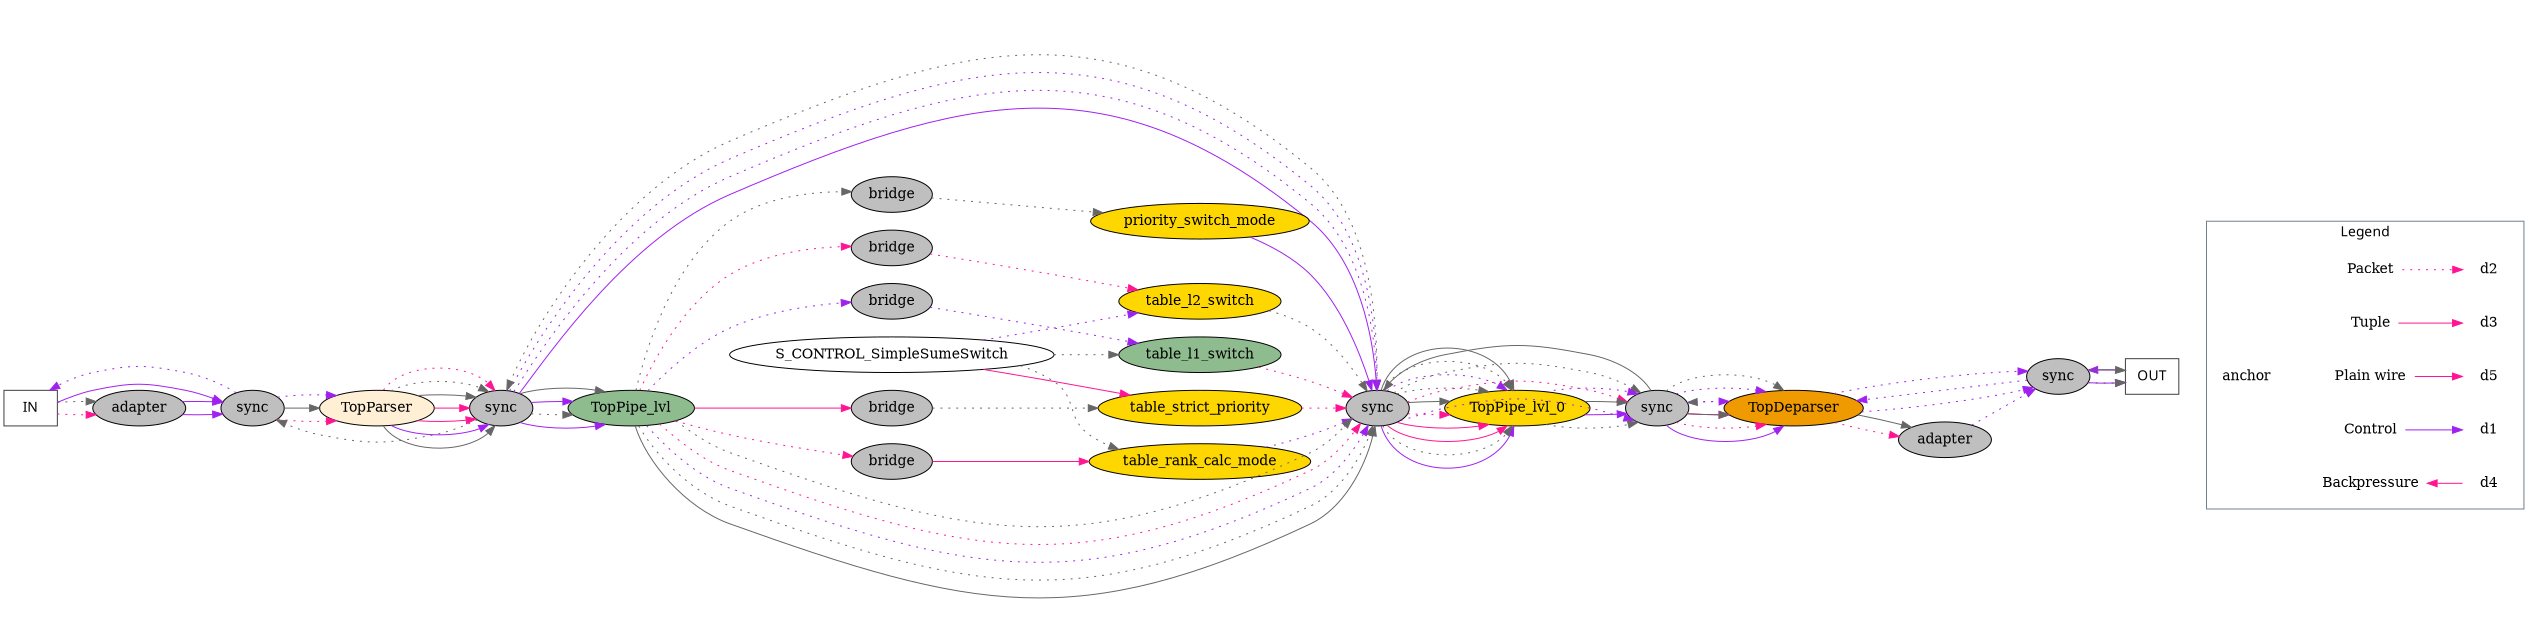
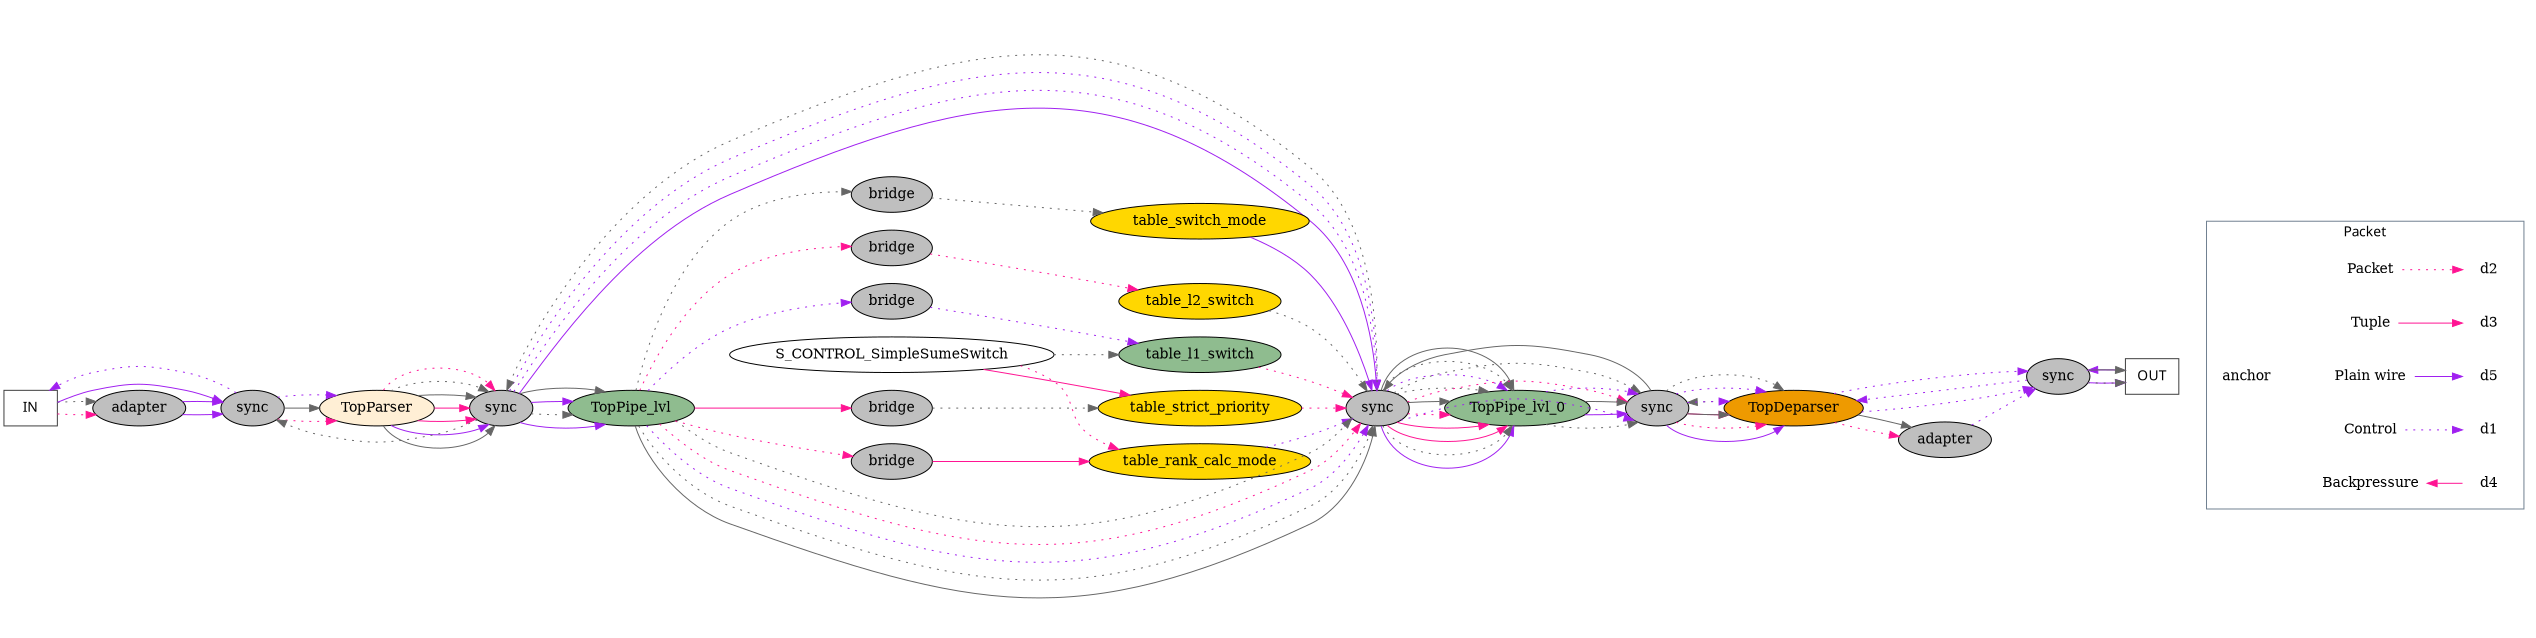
node "priority_switch_mode": label "priority_switch_mode" -> "table_switch_mode"
cluster "Legend": label "Legend" -> "Packet"
edge "S_CONTROL_SimpleSumeSwitch" -> "table_l2_switch": removed
edge "Plain wire" -> "d5": color deeppink -> purple
edge "S_CONTROL_SimpleSumeSwitch" -> "table_rank_calc_mode": color gray40 -> deeppink
node "TopPipe_lvl_0": fillcolor gold -> darkseagreen
edge "Control" -> "d1": style solid -> dotted
